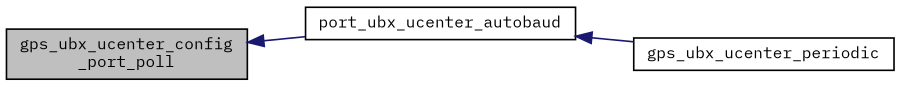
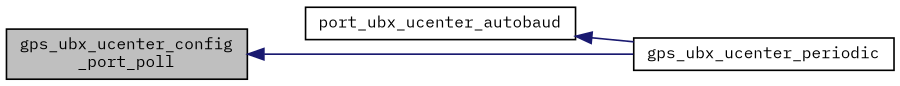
edge "port_ubx_ucenter_autobaud" -> "gps_ubx_ucenter_config _port_poll": now "gps_ubx_ucenter_periodic" -> "gps_ubx_ucenter_config _port_poll"
